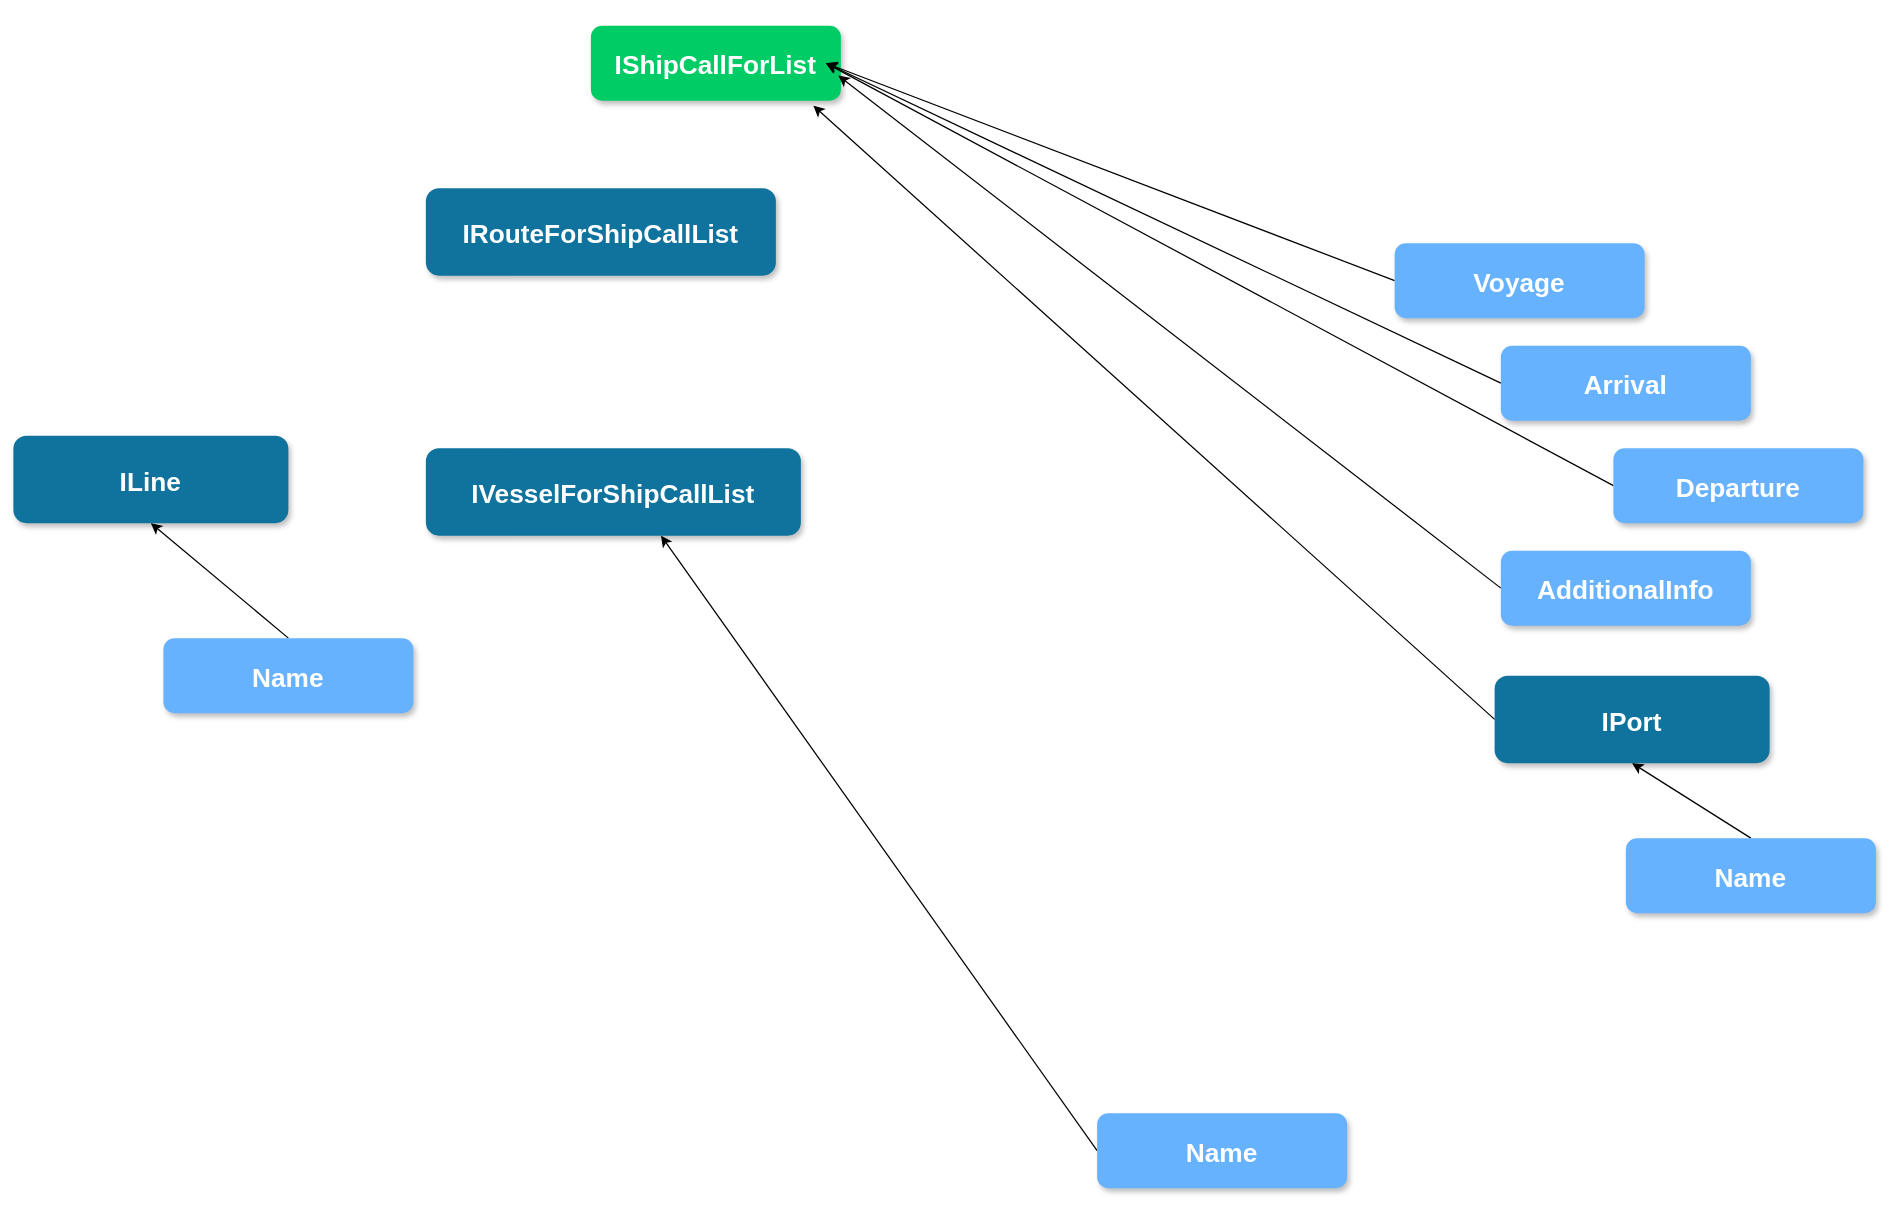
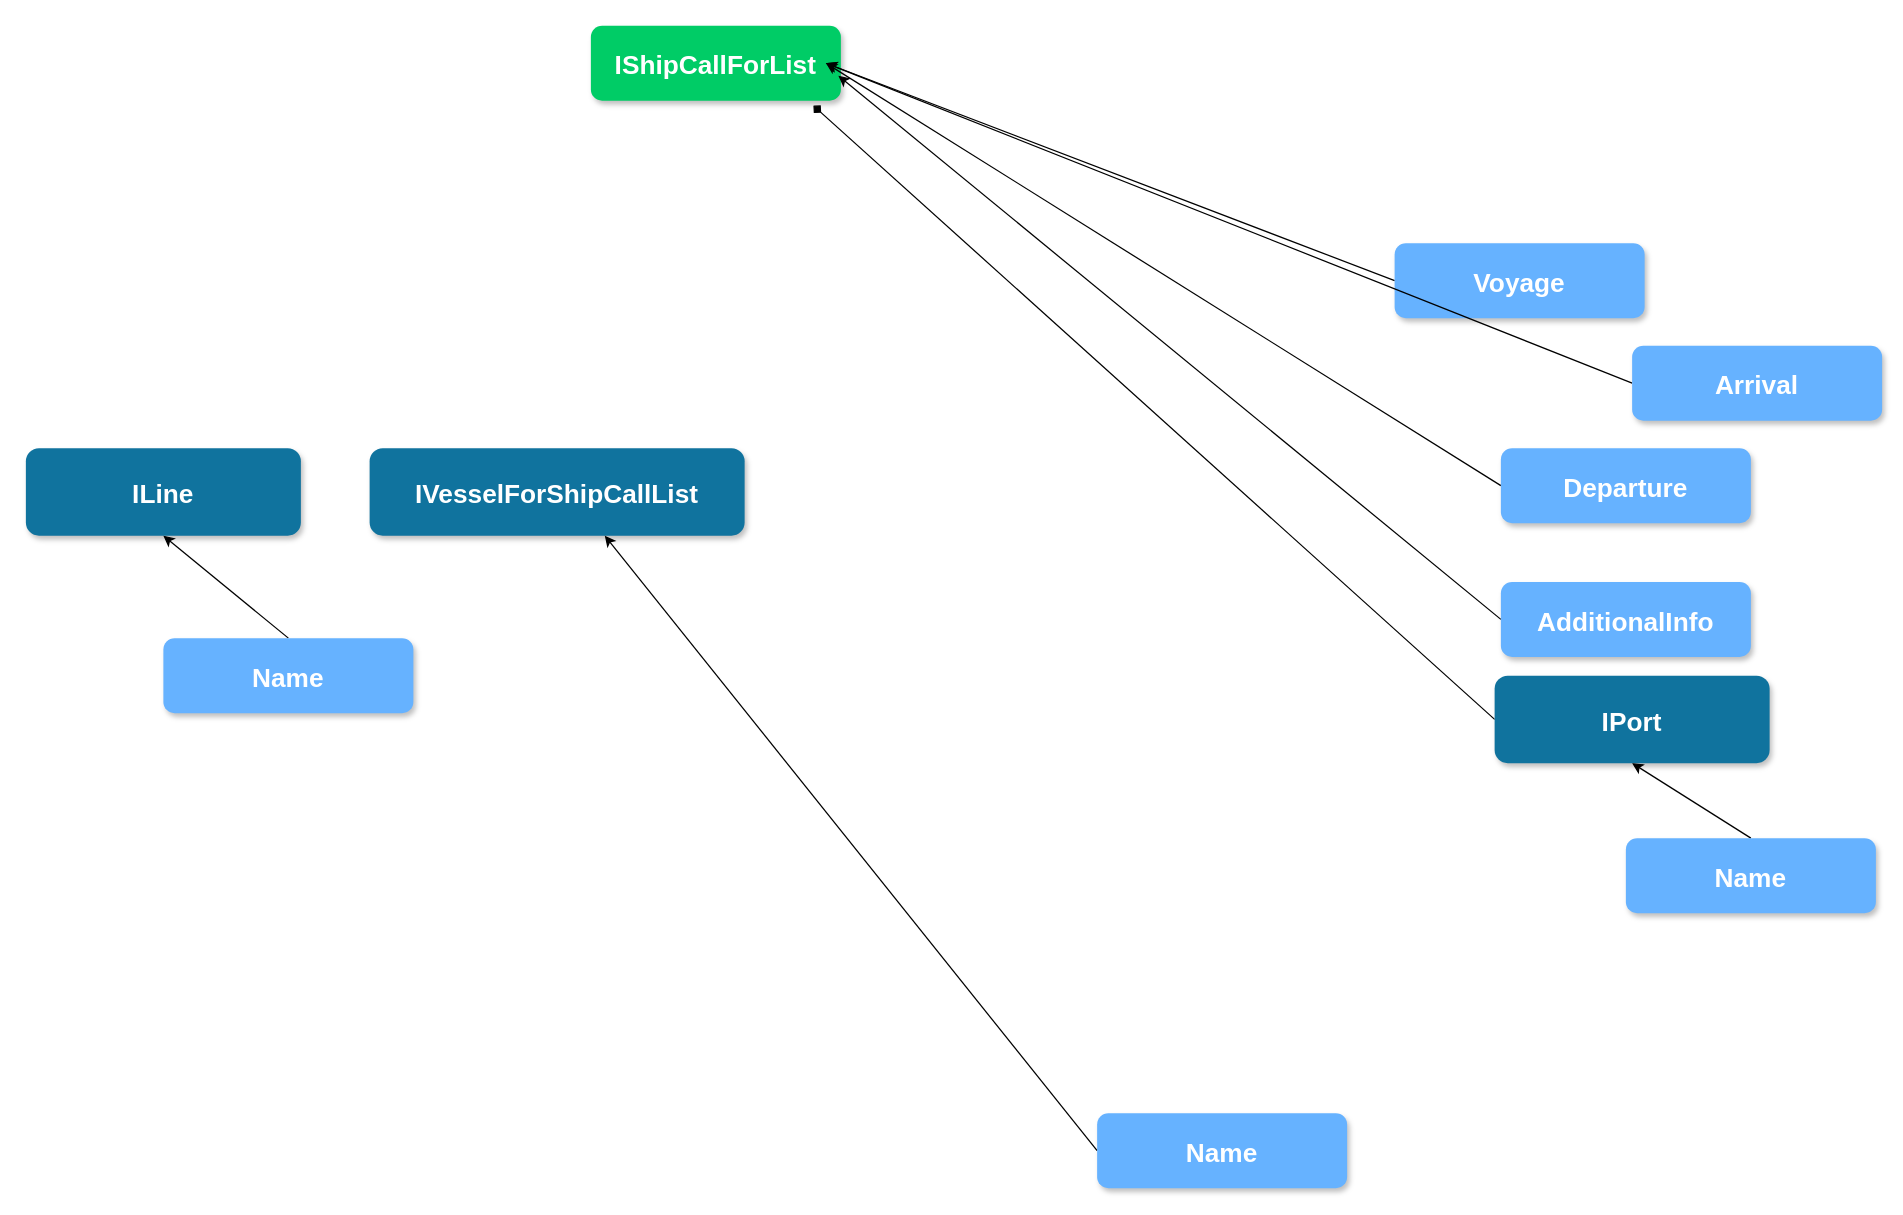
edge "IPort" -> "IShipCallForList": arrowhead classic -> diamond
node "IRouteForShipCallList": removed
node "Arrival": moved (1626, 383) -> (1757, 383)
node "ILine": moved (151, 479) -> (163, 492)
node "Departure": moved (1738, 486) -> (1626, 486)
node "IVesselForShipCallList": moved (613, 492) -> (557, 492)
node "AdditionalInfo": moved (1626, 588) -> (1626, 619)
